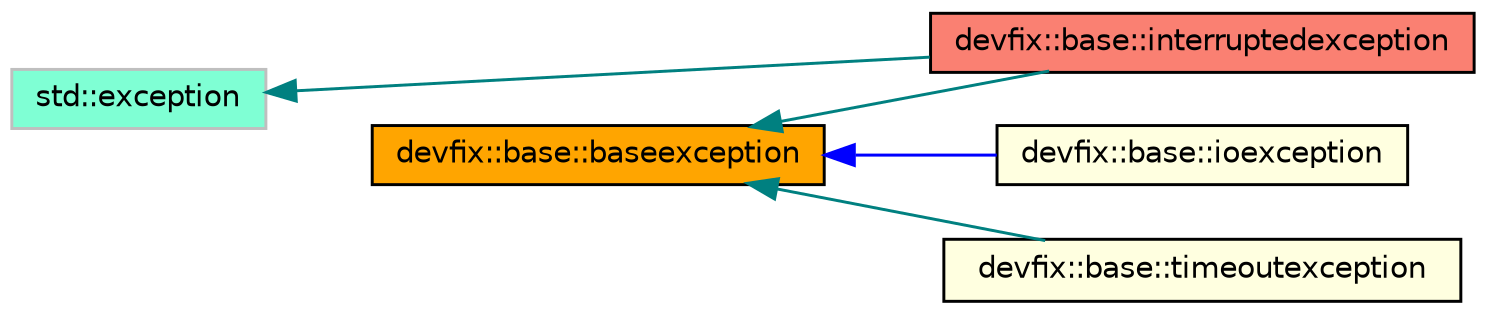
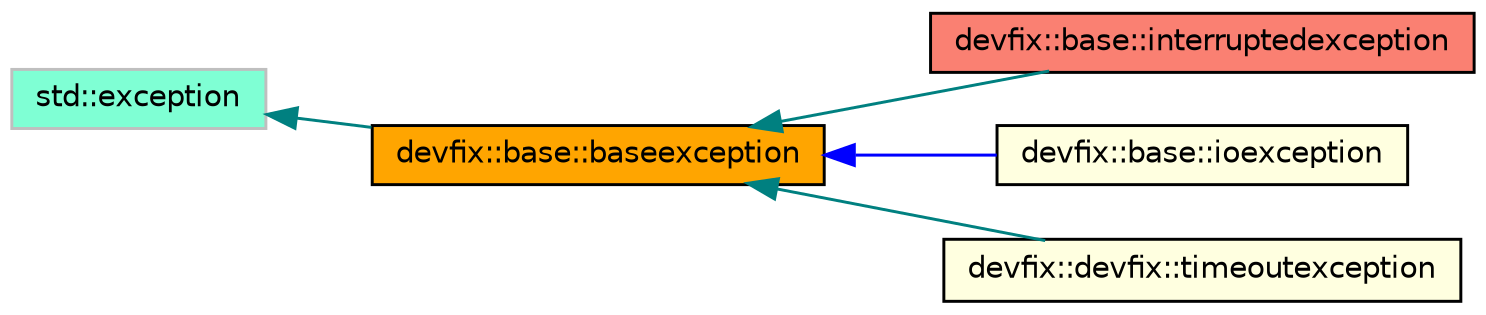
edge "devfix::base::interruptedexception" -> "std::exception": now "devfix::base::baseexception" -> "std::exception"
node "devfix::base::timeoutexception": label "devfix::base::timeoutexception" -> "devfix::devfix::timeoutexception"
